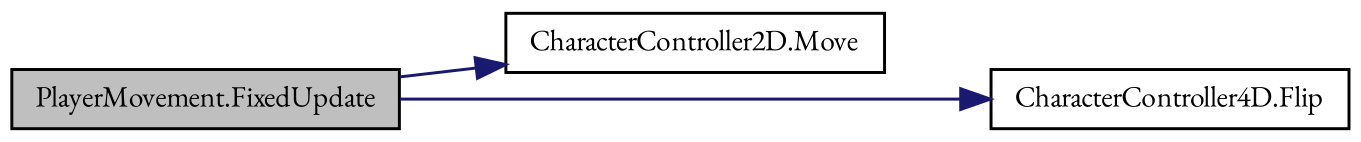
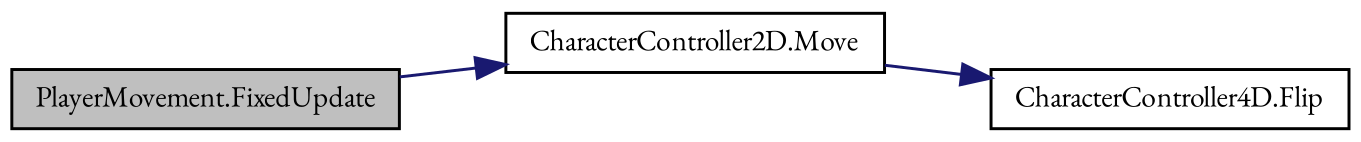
edge "PlayerMovement.FixedUpdate" -> "CharacterController4D.Flip": now "CharacterController2D.Move" -> "CharacterController4D.Flip"
